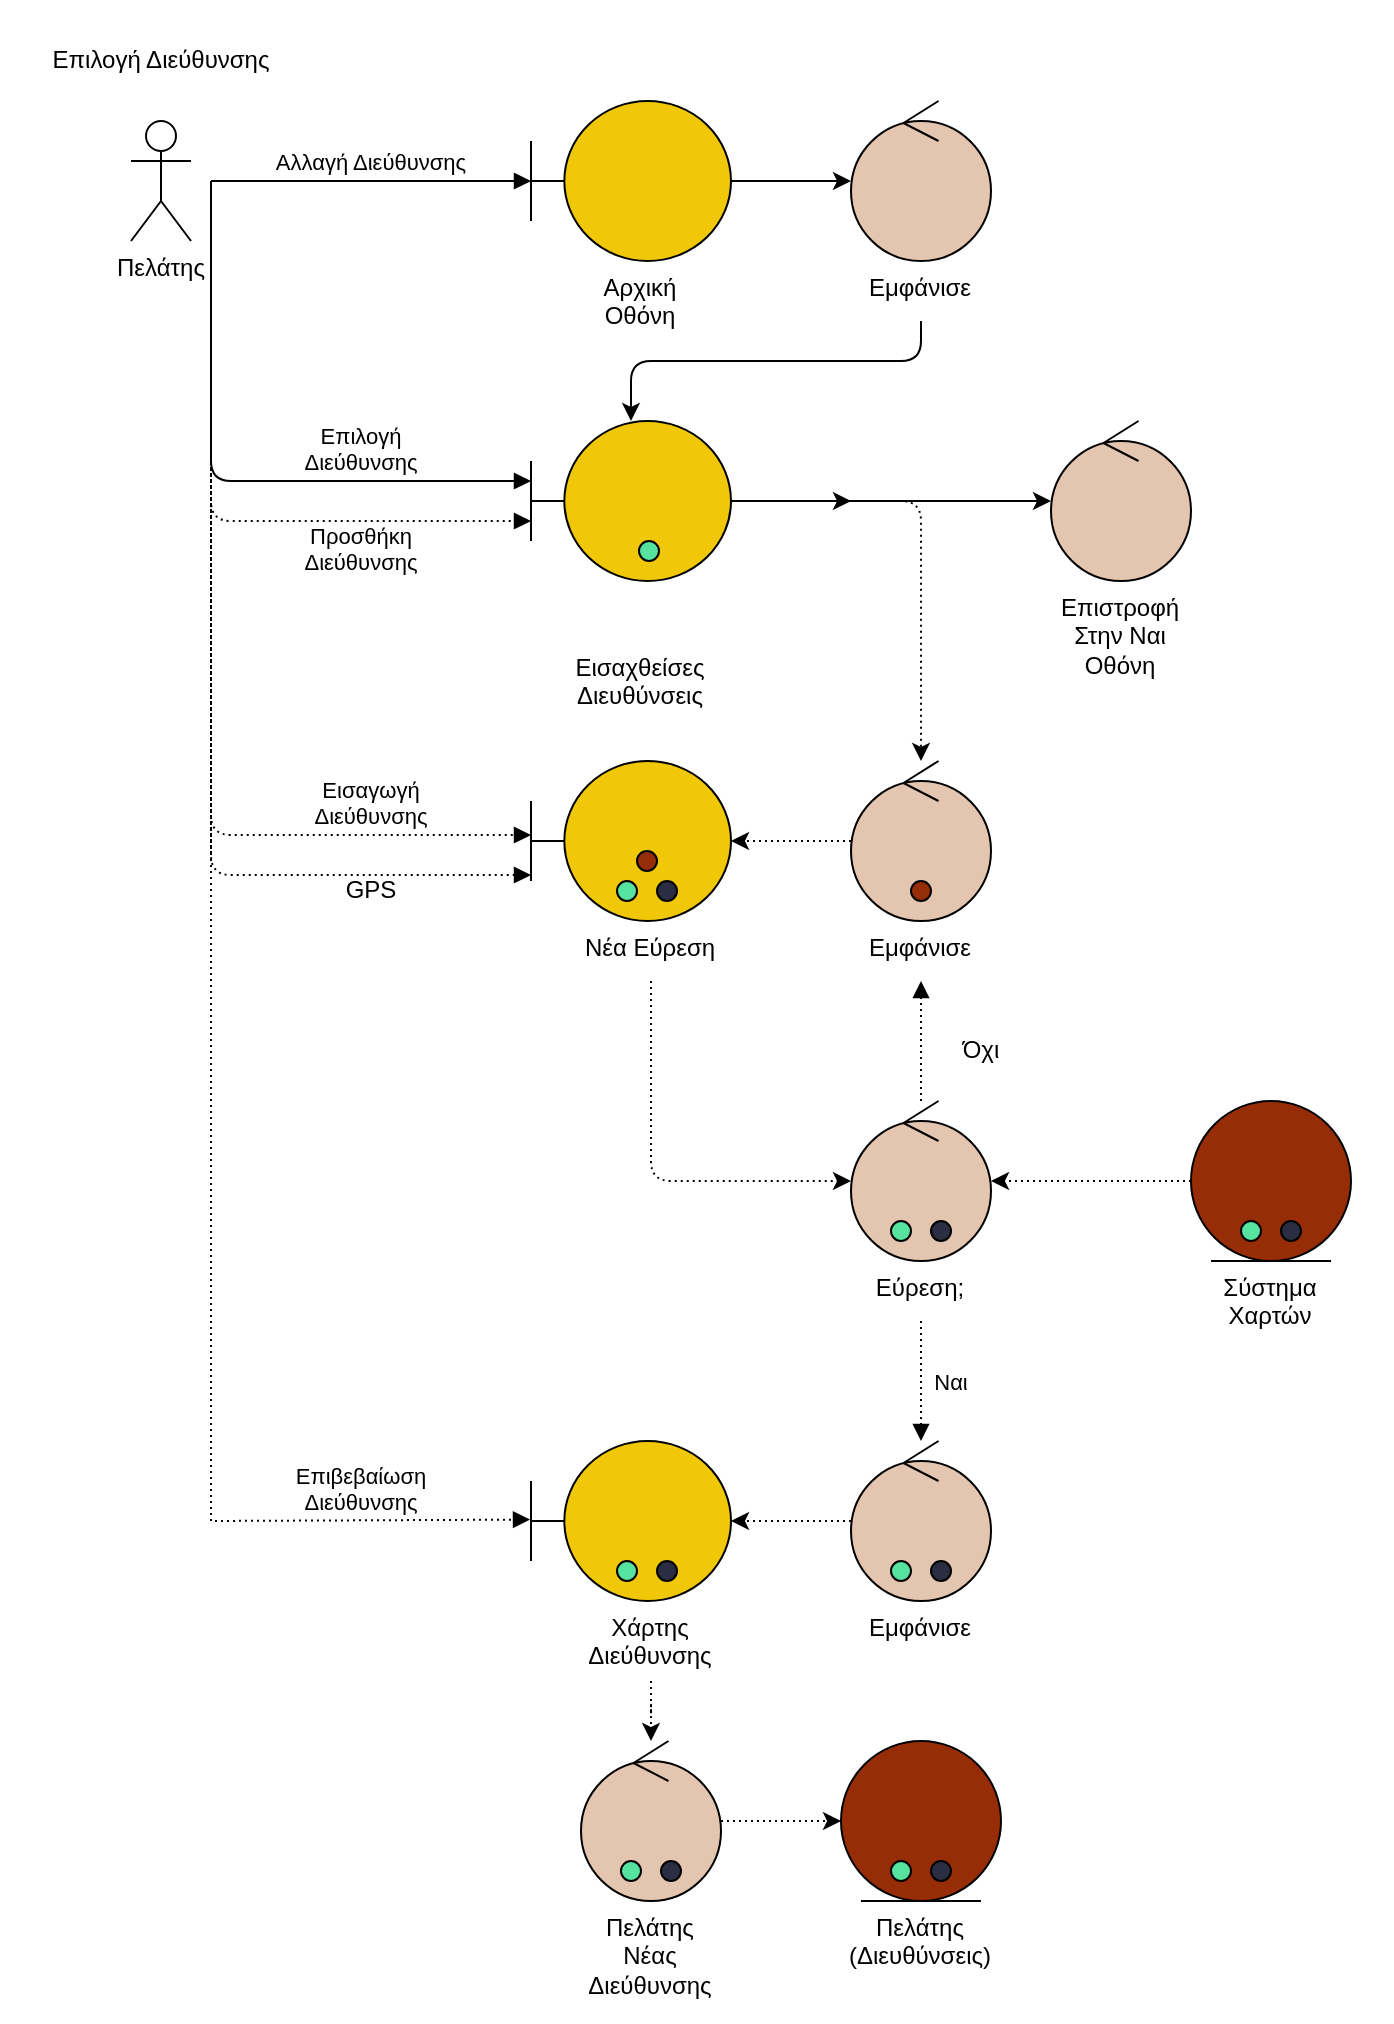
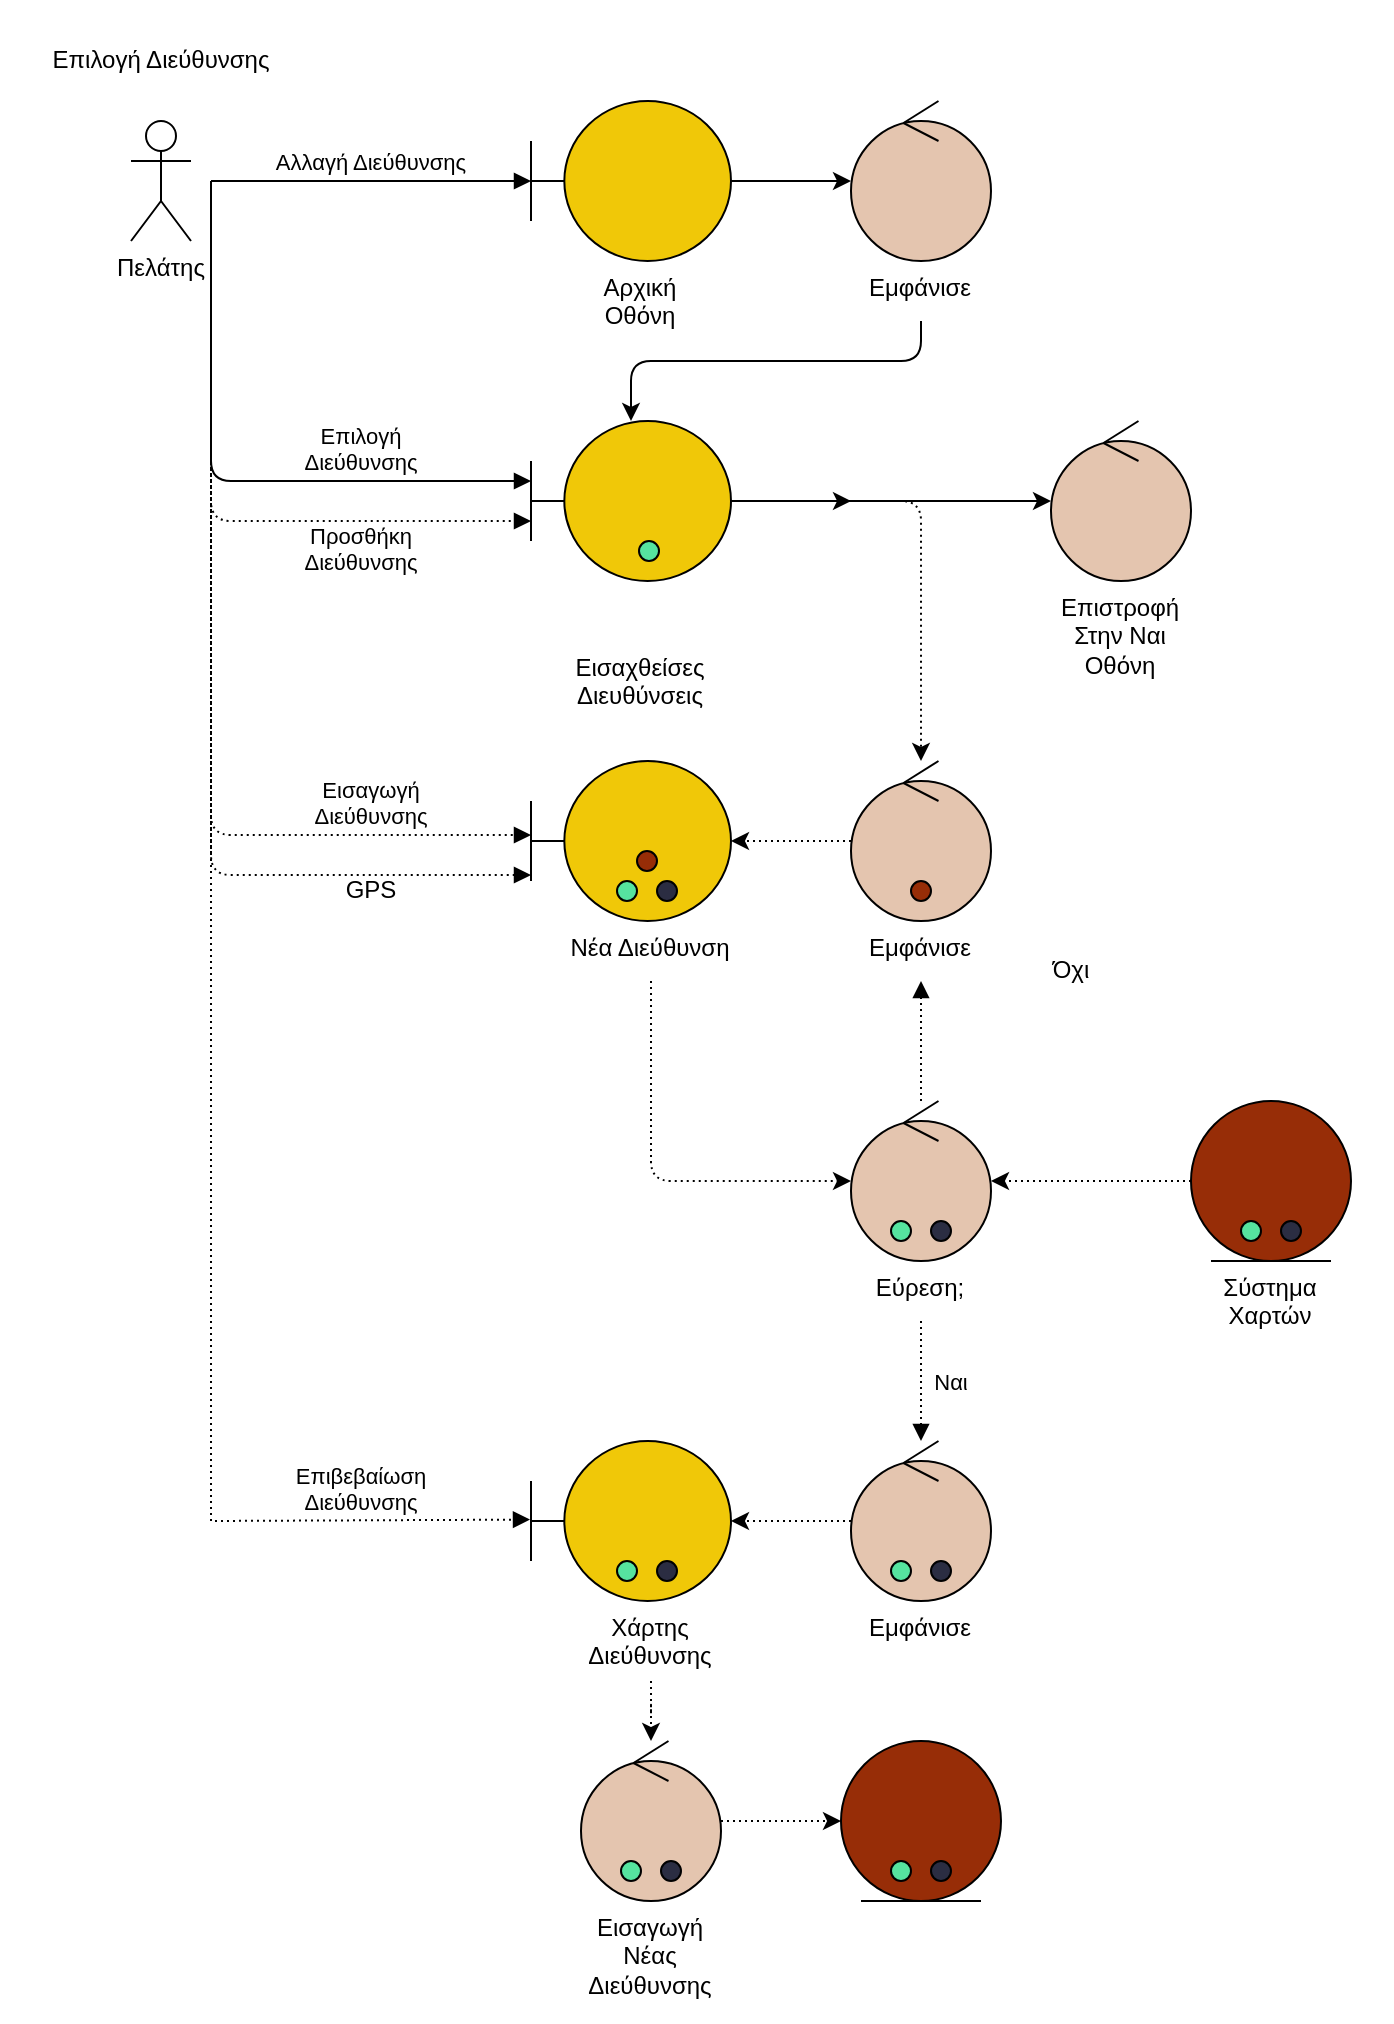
node "Νέα Εύρεση": label "Νέα Εύρεση" -> "Νέα Διεύθυνση"
node "Όχι": moved (981, 1051) -> (1071, 971)
node "Πελάτης (Διευθύνσεις)": removed
node "Πελάτης Νέας Διεύθυνσης": label "Πελάτης Νέας Διεύθυνσης" -> "Εισαγωγή Νέας Διεύθυνσης"
